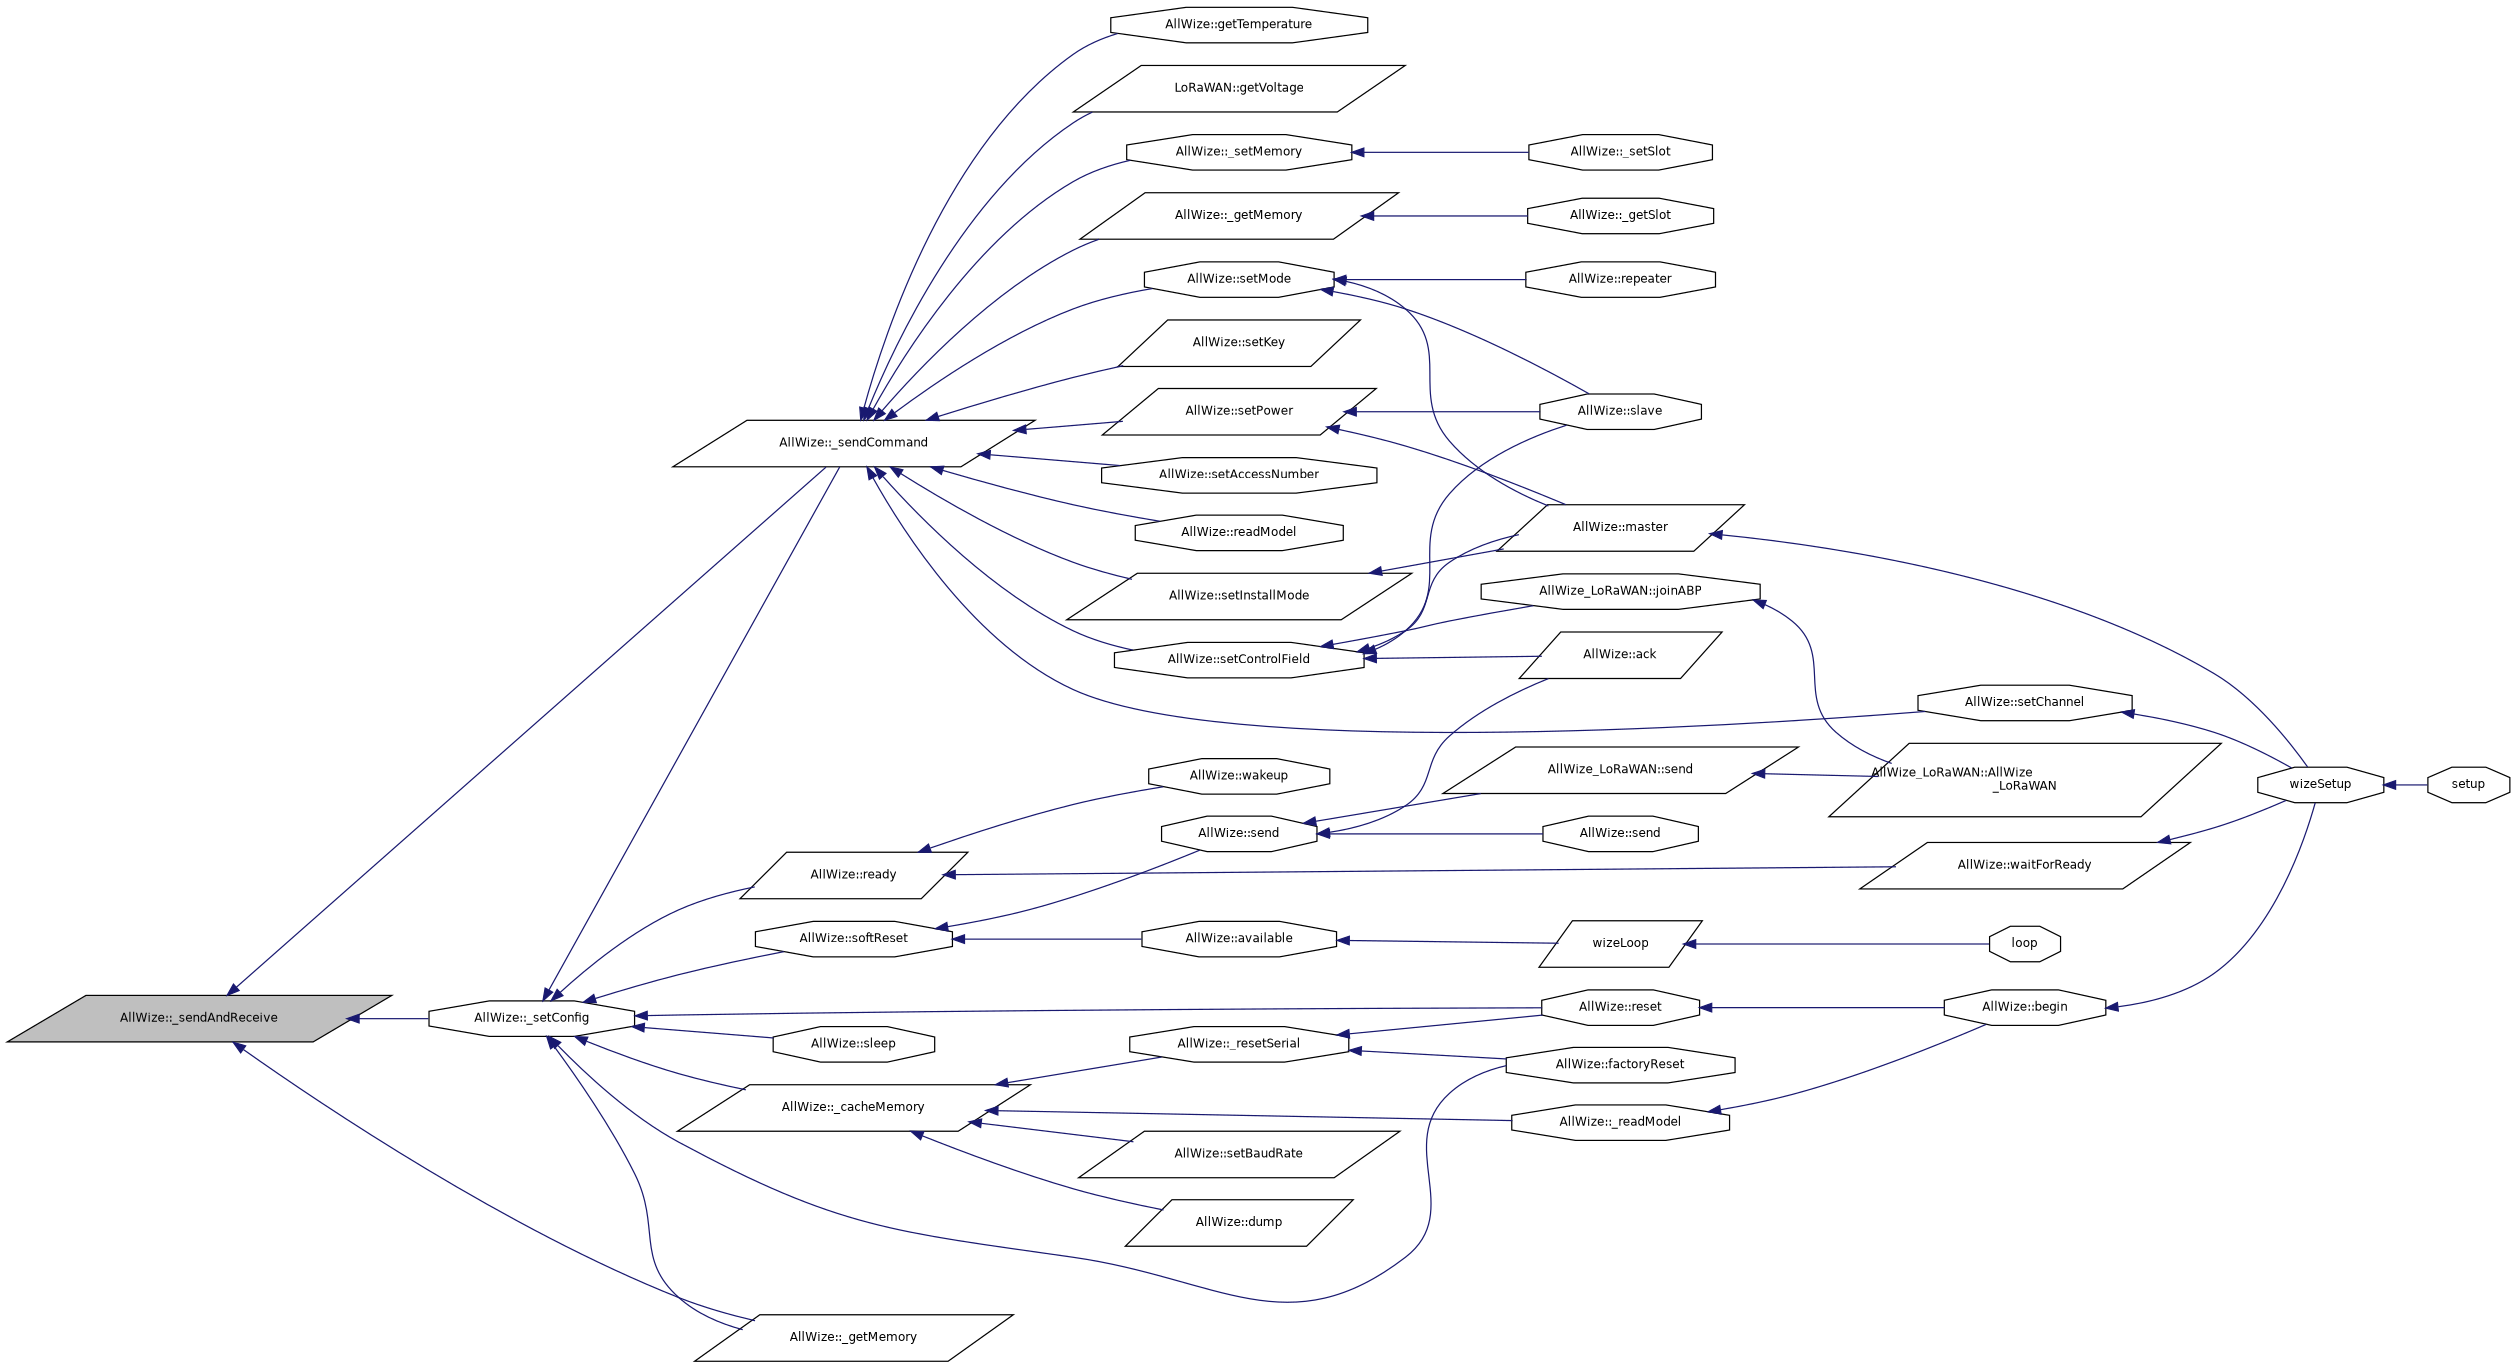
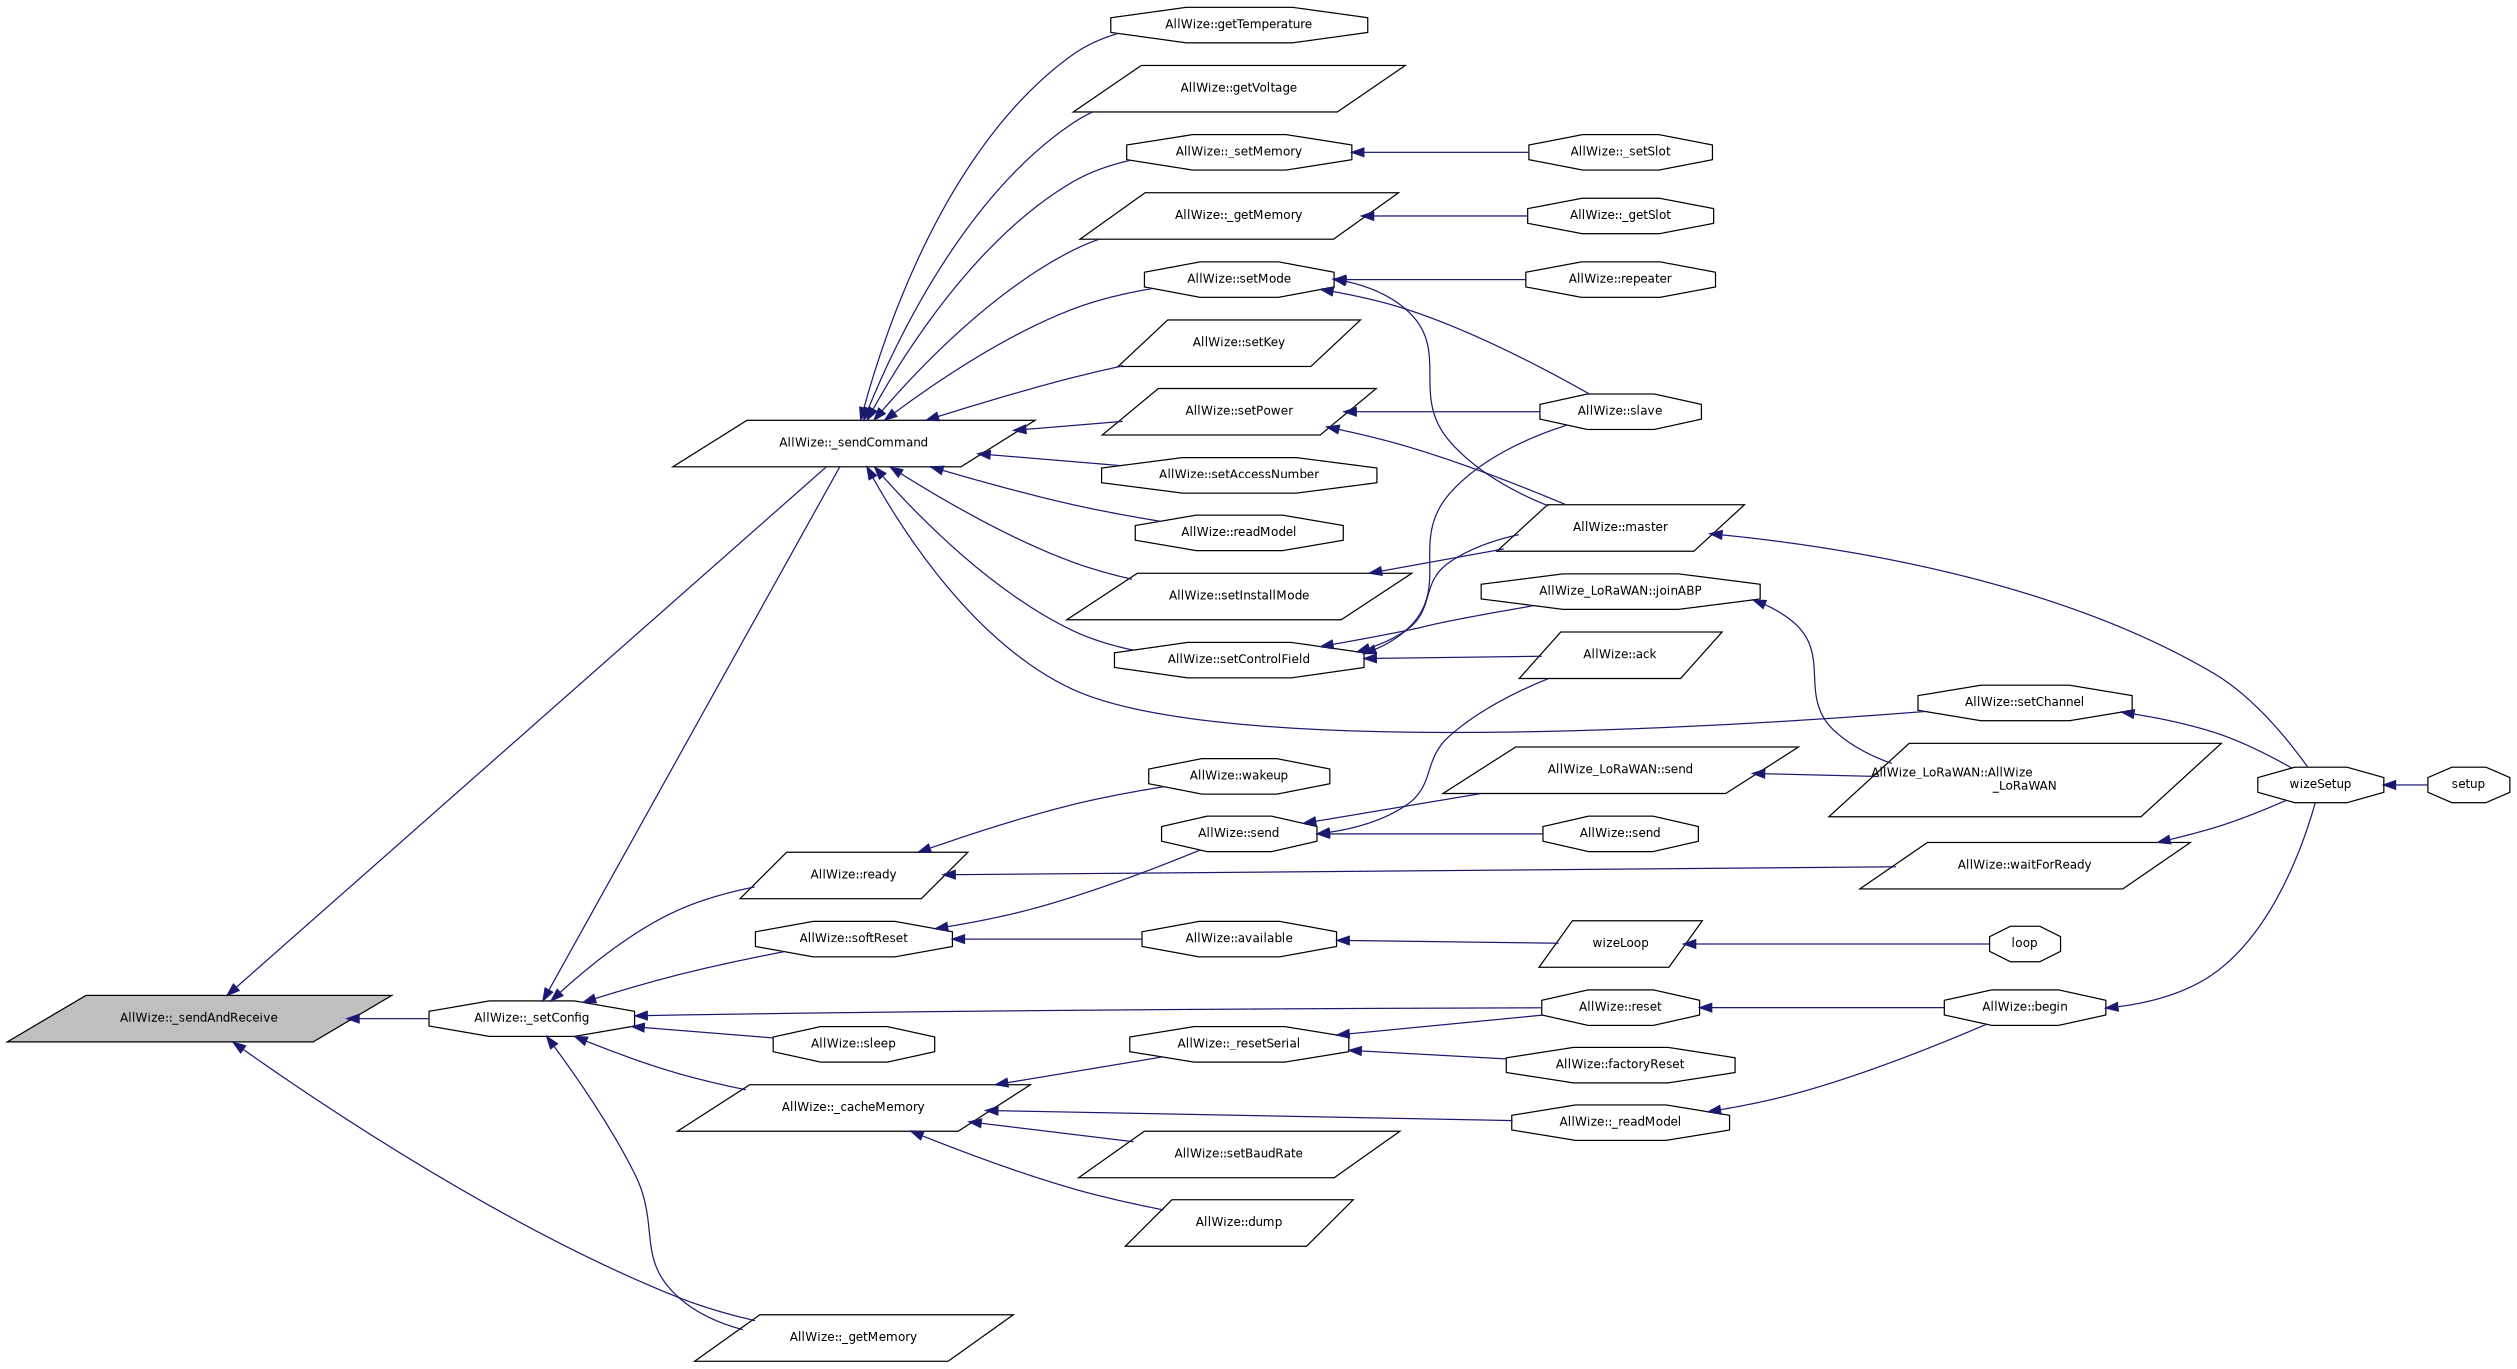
node "LoRaWAN::getVoltage": label "LoRaWAN::getVoltage" -> "AllWize::getVoltage"
edge "AllWize::factoryReset" -> "AllWize::_setConfig": removed
